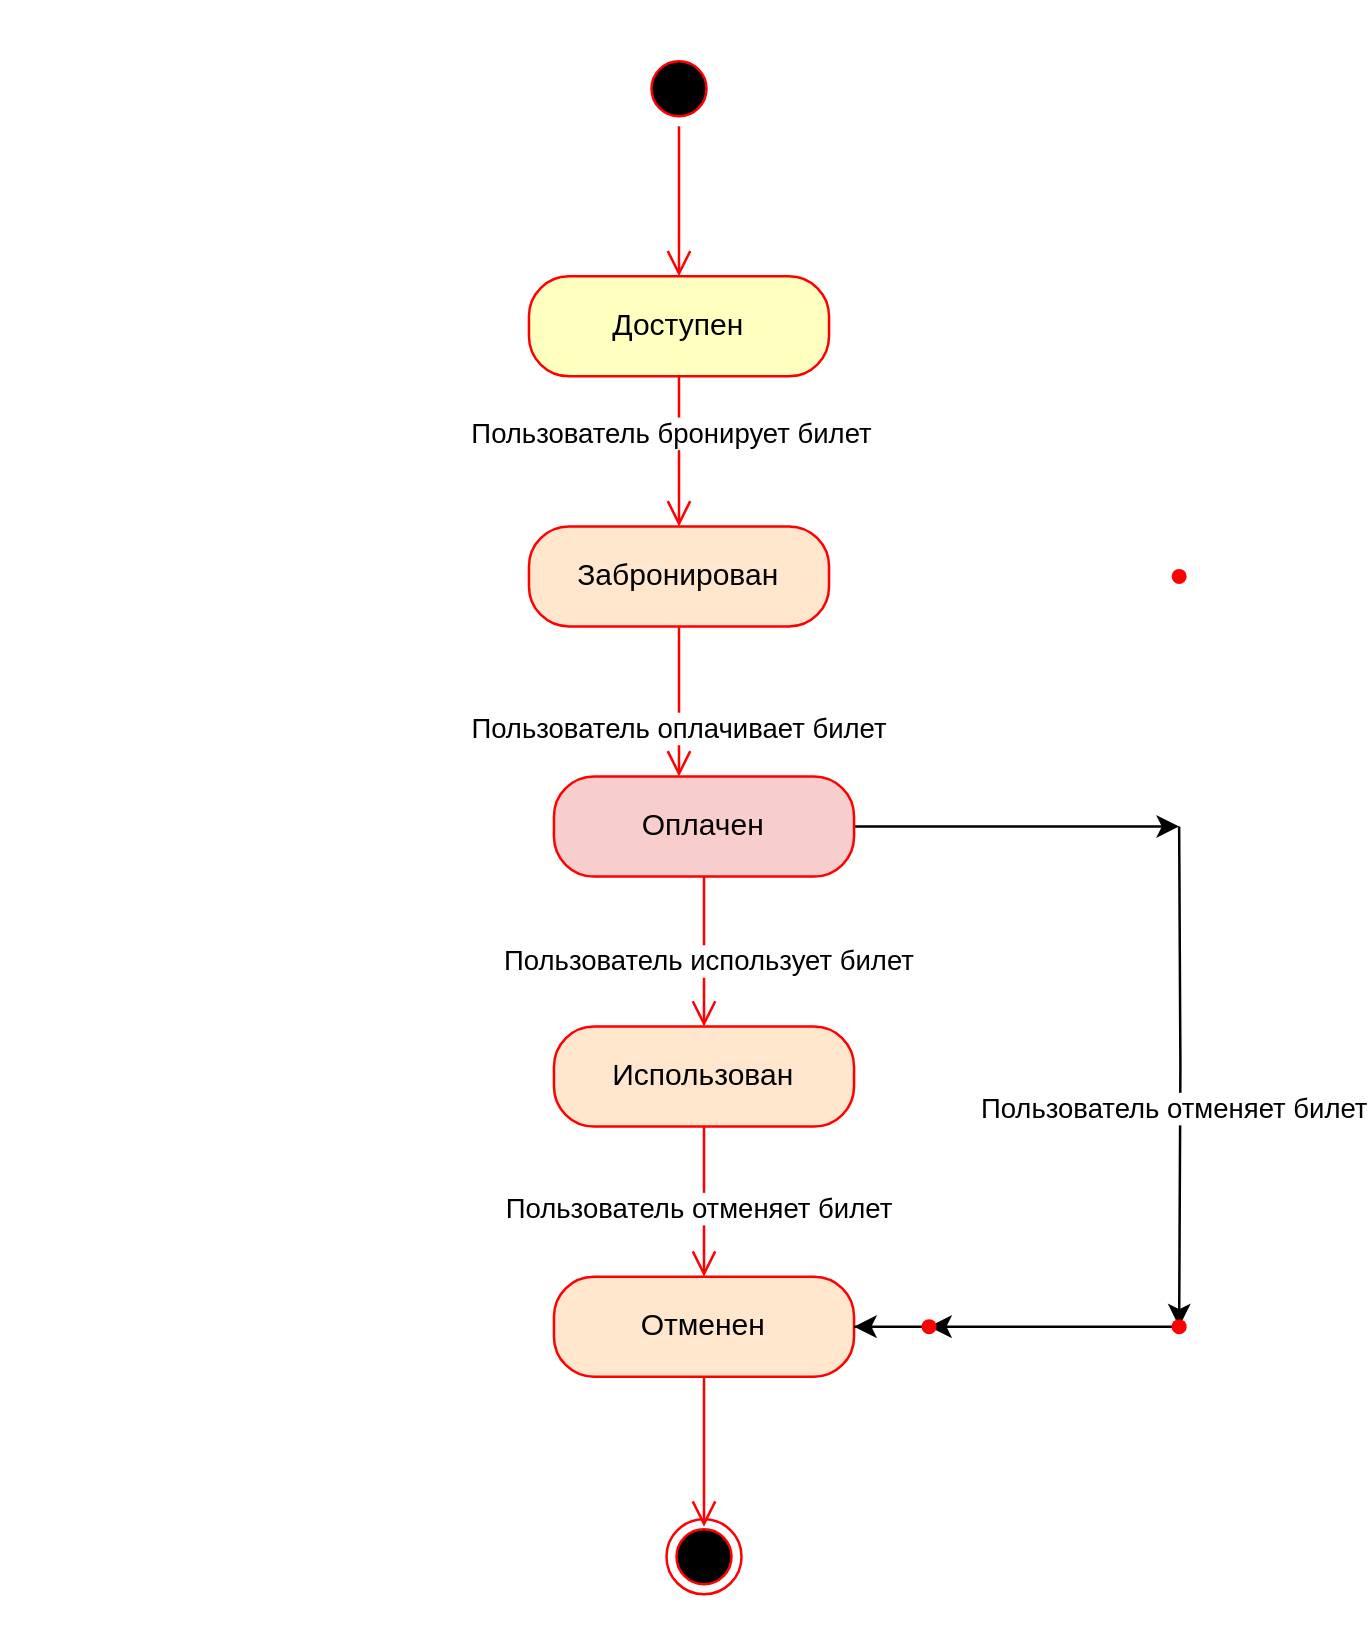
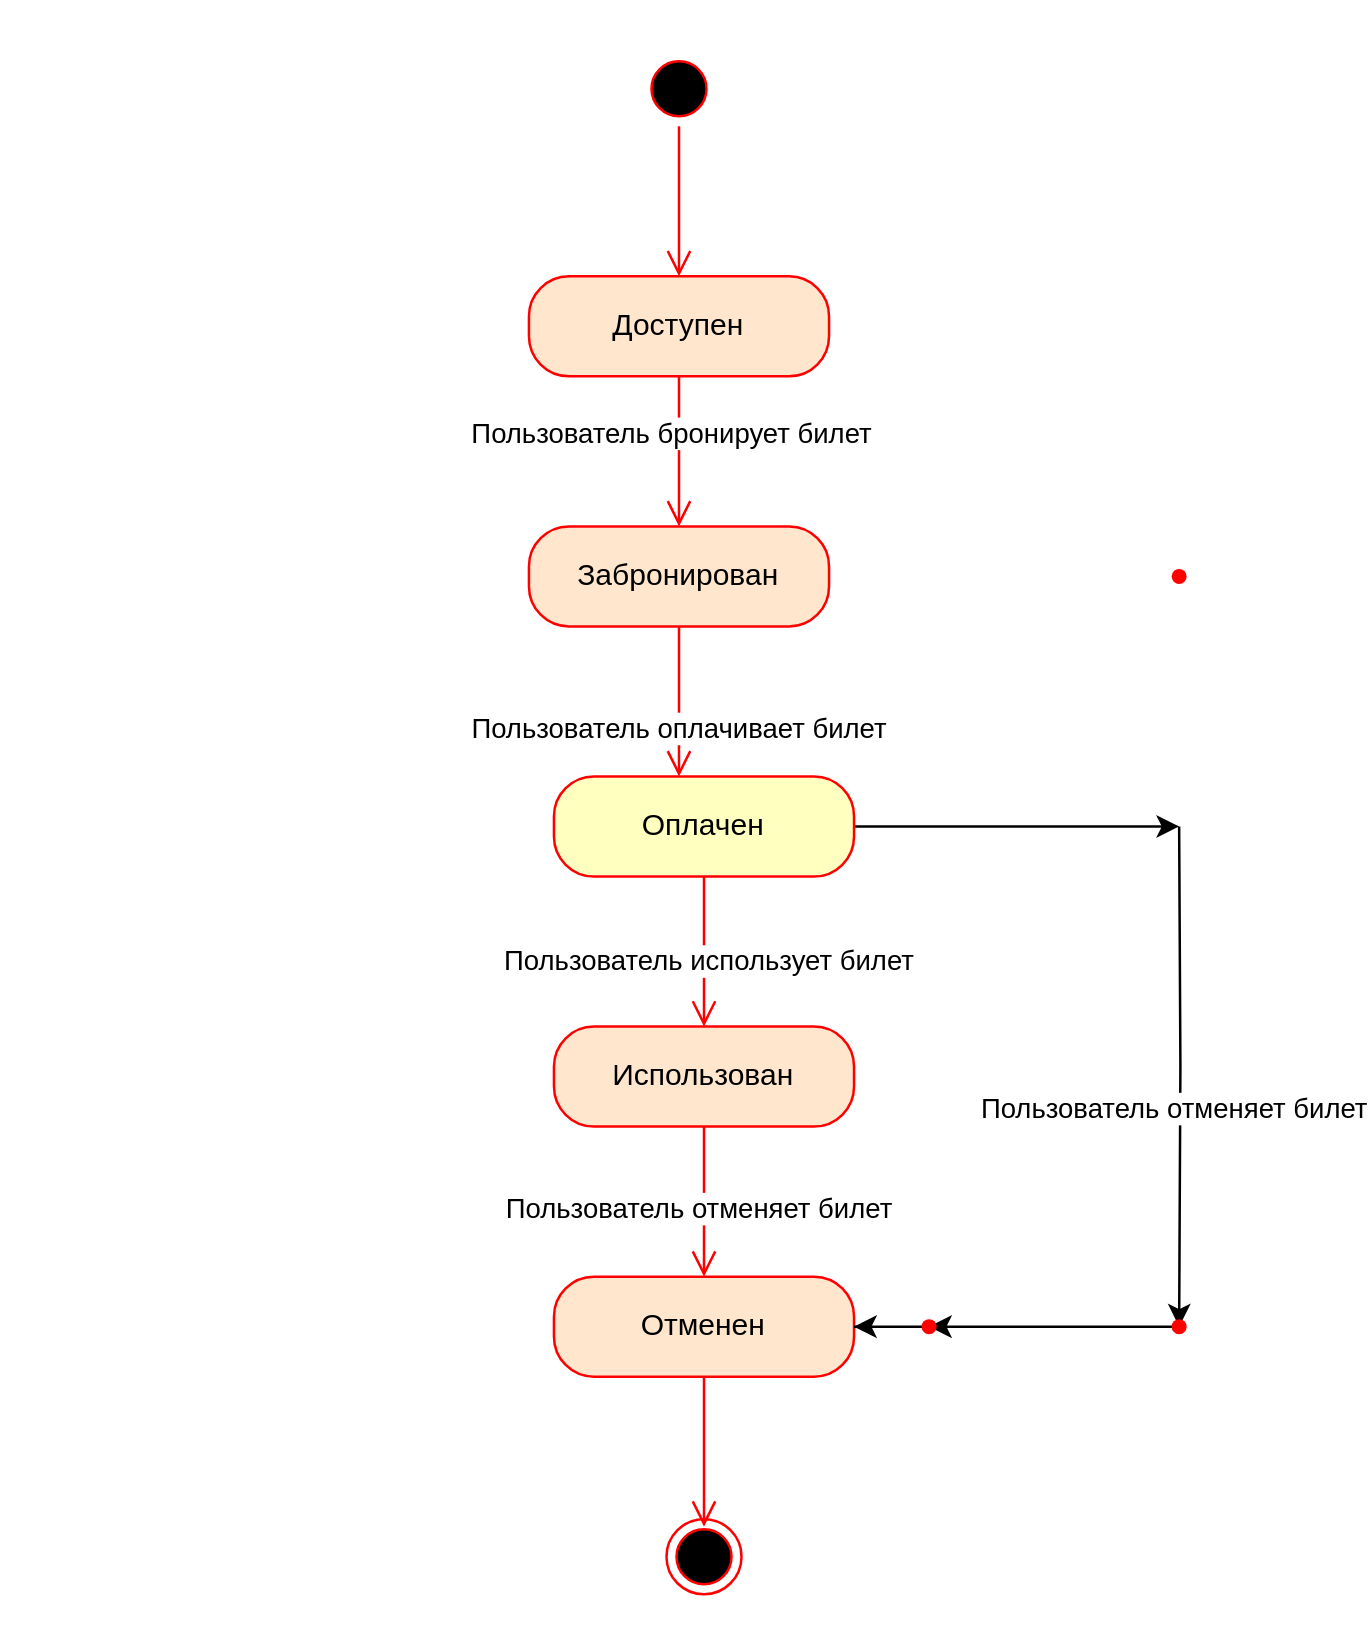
node "Доступен": fillcolor #ffffc0 -> #ffe6cc
node "Оплачен": fillcolor #f8cecc -> #ffffc0
